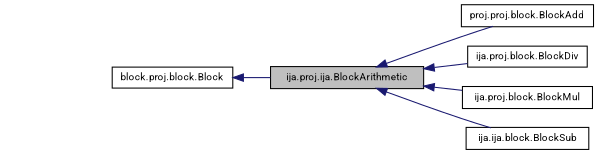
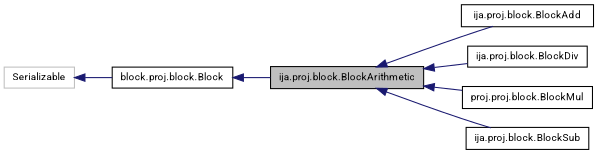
node "proj.proj.block.BlockAdd": label "proj.proj.block.BlockAdd" -> "ija.proj.block.BlockAdd"
node "Serializable": added
node "ija.proj.ija.BlockArithmetic": label "ija.proj.ija.BlockArithmetic" -> "ija.proj.block.BlockArithmetic"
node "ija.proj.block.BlockMul": label "ija.proj.block.BlockMul" -> "proj.proj.block.BlockMul"
node "ija.ija.block.BlockSub": label "ija.ija.block.BlockSub" -> "ija.proj.block.BlockSub"
